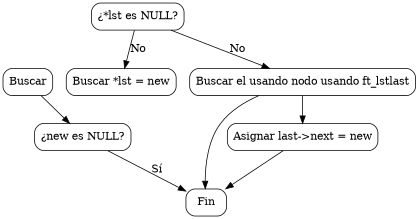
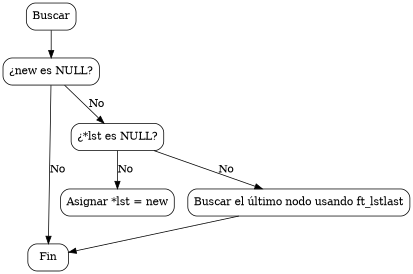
node "Buscar *lst = new": label "Buscar *lst = new" -> "Asignar *lst = new"
node "Buscar el usando nodo usando ft_lstlast": label "Buscar el usando nodo usando ft_lstlast" -> "Buscar el último nodo usando ft_lstlast"
edge "¿new es NULL?" -> "¿*lst es NULL?": added, label "No"
node "Asignar last->next = new": removed
edge "¿new es NULL?" -> "Fin": label "Sí" -> "No"
